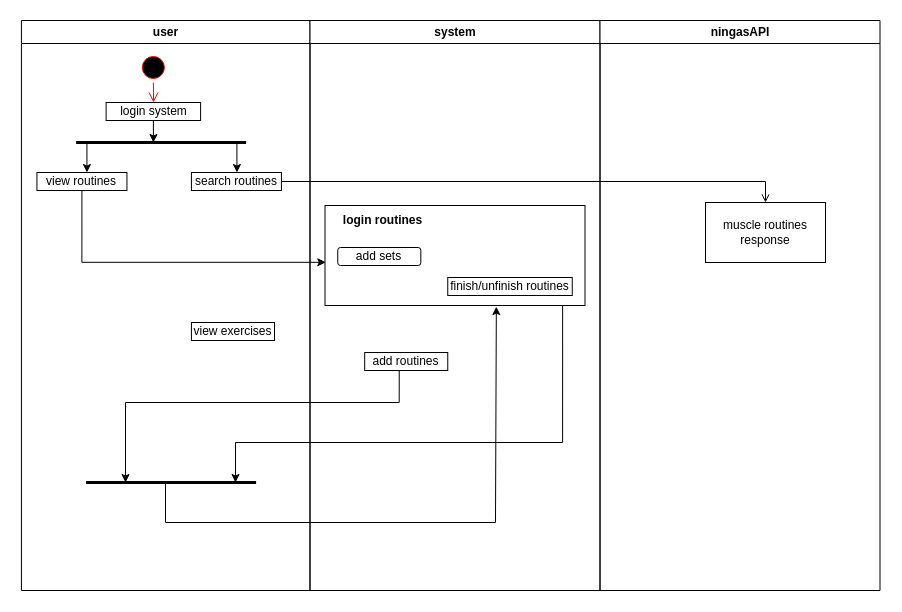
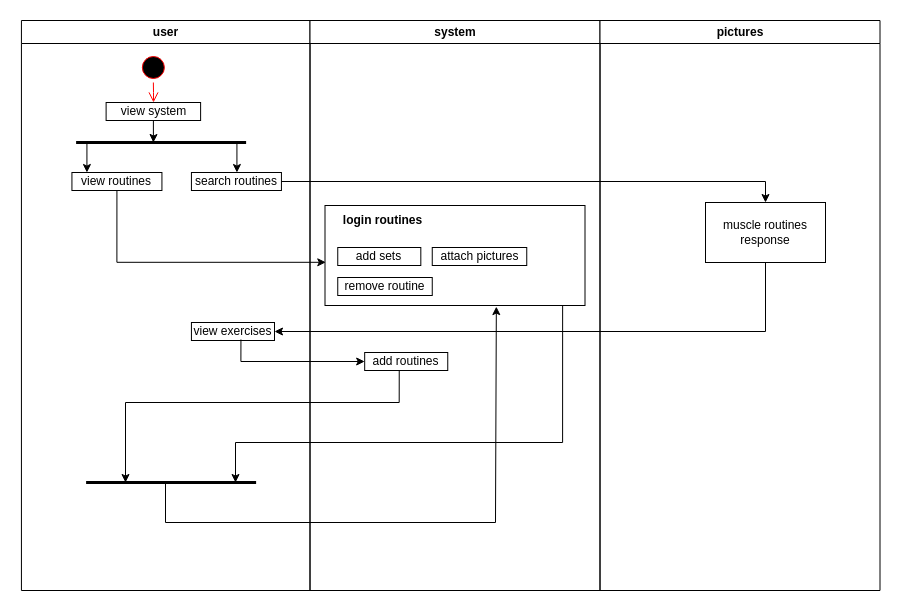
node "ningasAPI": label "ningasAPI" -> "pictures"
node "login system": label "login system" -> "view system"
node "view routines": moved (82, 182) -> (117, 182)
edge "search routines" -> "muscle routines response": arrowhead open -> classic
node "add sets": shape rounded rectangle -> rectangle
node "attach pictures": added
node "remove routine": added
node "finish/unfinish routines": removed
edge "muscle routines response" -> "view exercises": added
edge "view exercises" -> "add routines": added
